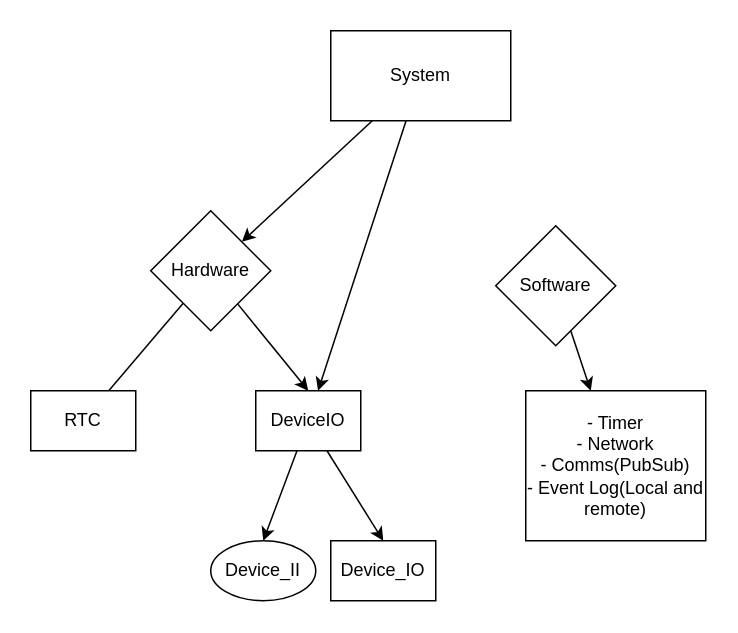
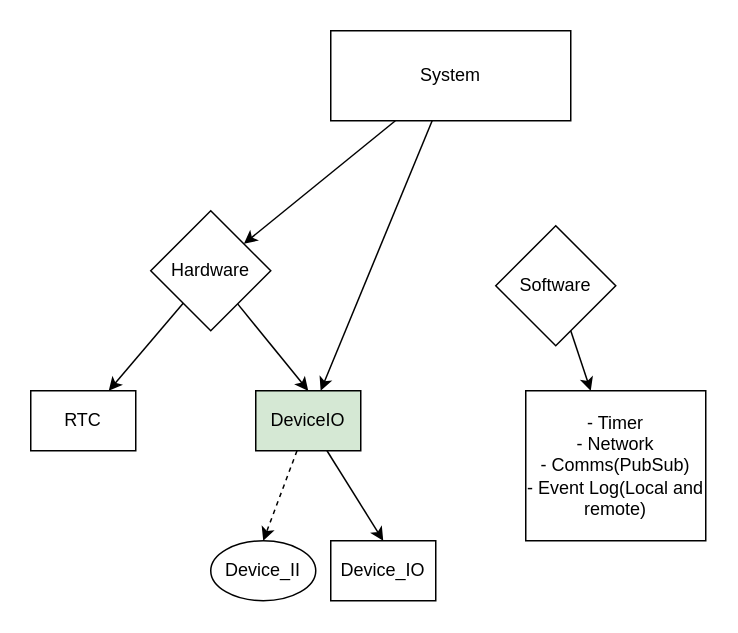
node "System": size 180x90 -> 240x90
edge "Hardware" -- "RTC": arrowhead none -> classic
node "DeviceIO": fillcolor #ffffff -> #d5e8d4
edge "DeviceIO" -> "Device_II": style solid -> dashed
